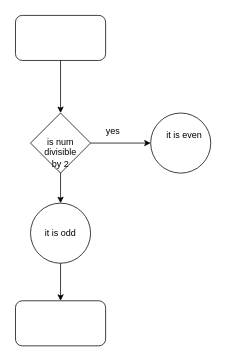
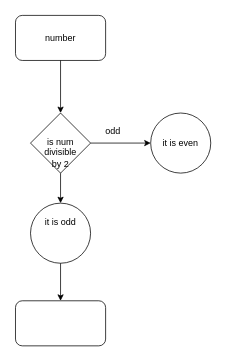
node "number": added
node "yes": label "yes" -> "odd"
node "it is even": moved (184, 135) -> (180, 143)
node "it is odd": moved (60, 233) -> (60, 222)
